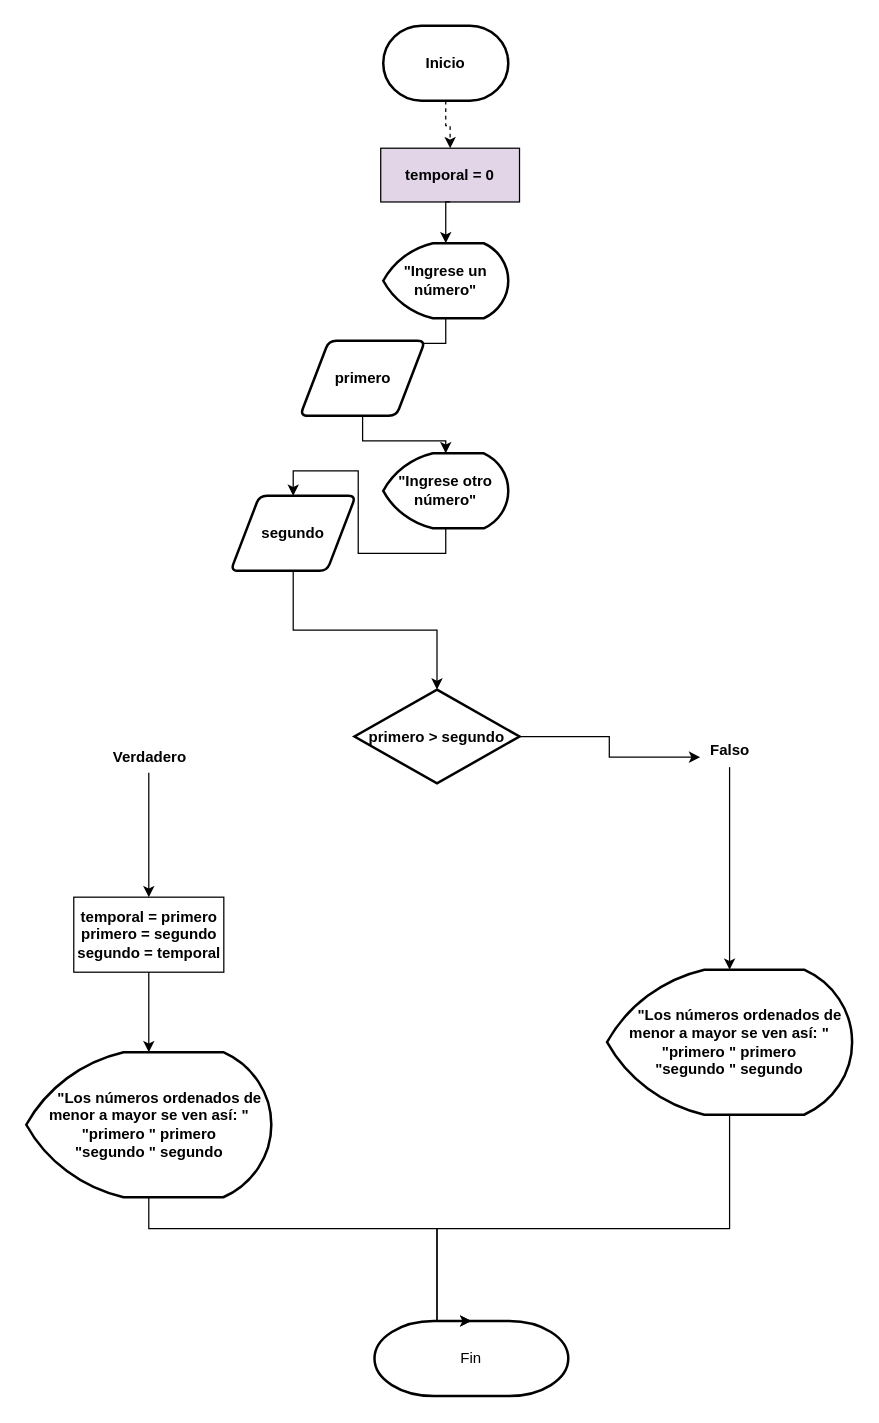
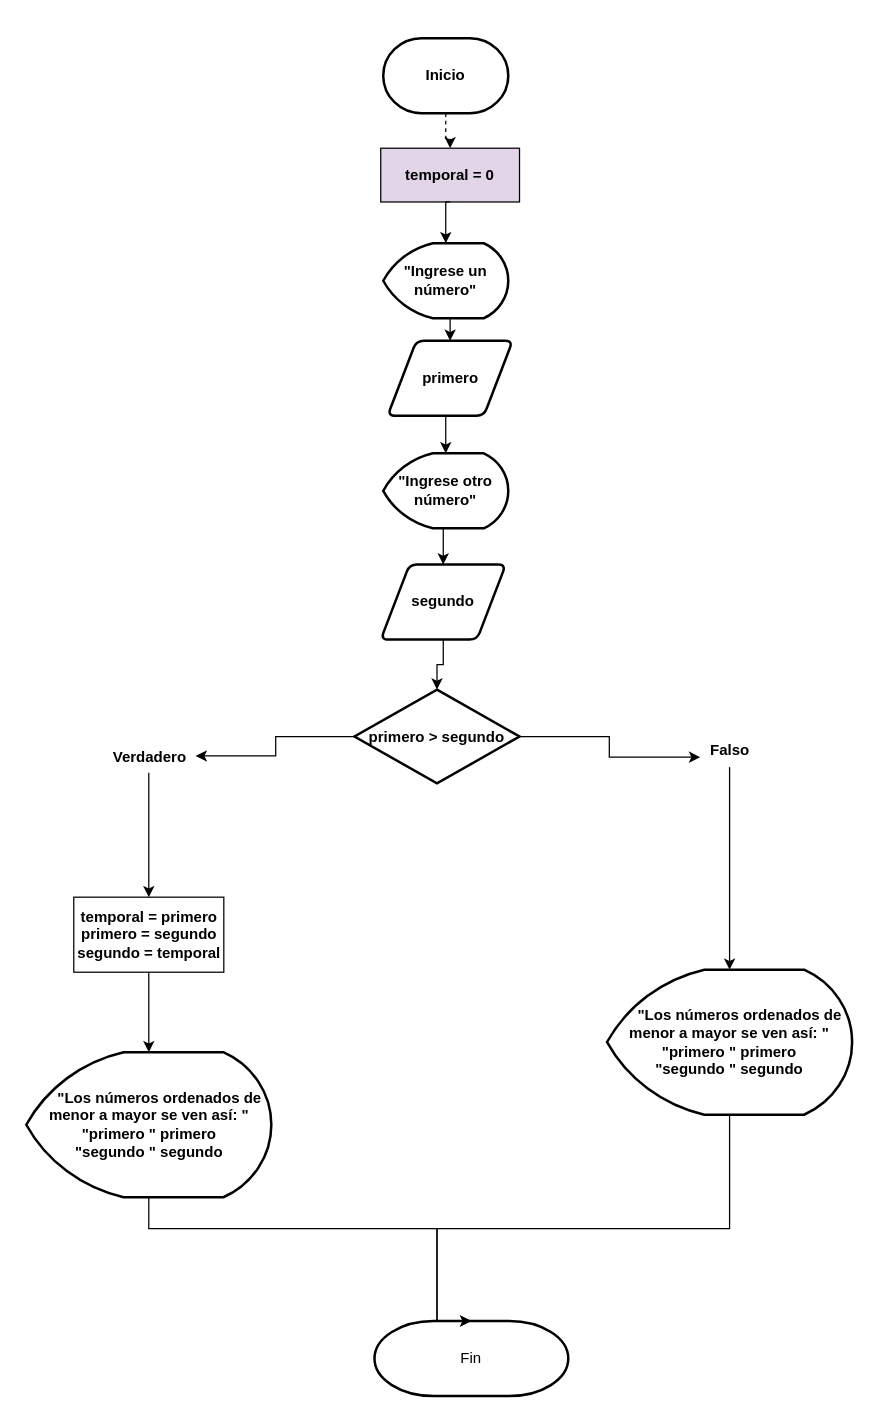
node "Inicio": moved (446, 63) -> (446, 76)
node "primero": moved (363, 378) -> (450, 378)
node "segundo": moved (293, 533) -> (443, 602)
edge "primero > segundo" -> "Verdadero": added
